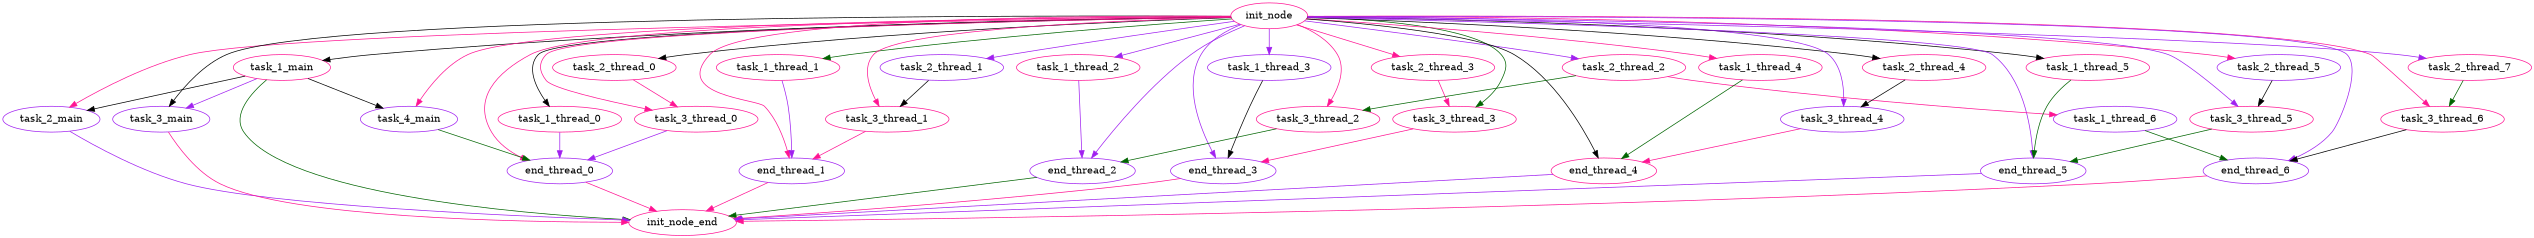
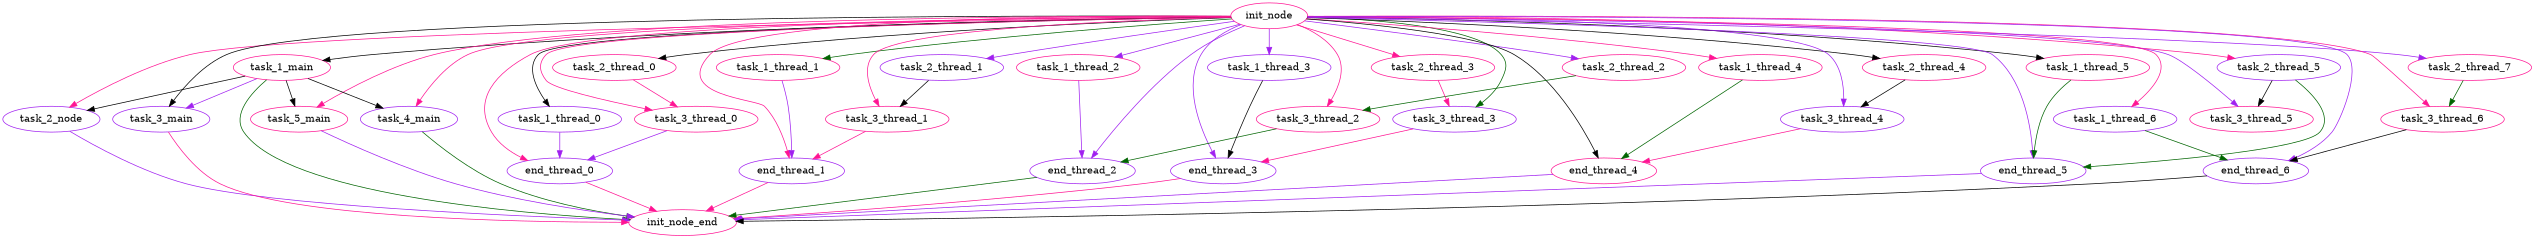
edge "task_2_thread_2" -> "task_1_thread_6": now "init_node" -> "task_1_thread_6"
node "task_2_main": label "task_2_main" -> "task_2_node"
node "task_5_main": added
node "task_1_thread_0": color deeppink -> purple
node "task_3_thread_3": color deeppink -> purple
edge "task_4_main" -> "end_thread_0": now "task_4_main" -> "init_node_end"
edge "task_3_thread_5" -> "end_thread_5": now "task_2_thread_5" -> "end_thread_5"
edge "end_thread_6" -> "init_node_end": color deeppink -> black
